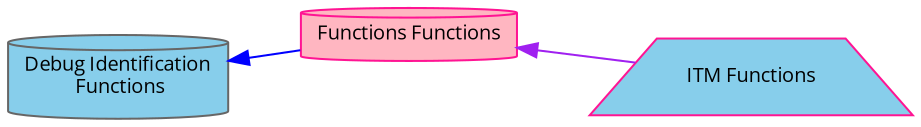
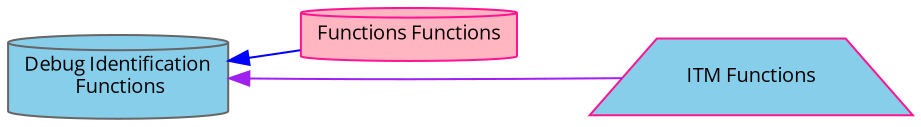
edge "ITM Functions" -> "Functions Functions": now "ITM Functions" -> "Debug Identification Functions"
